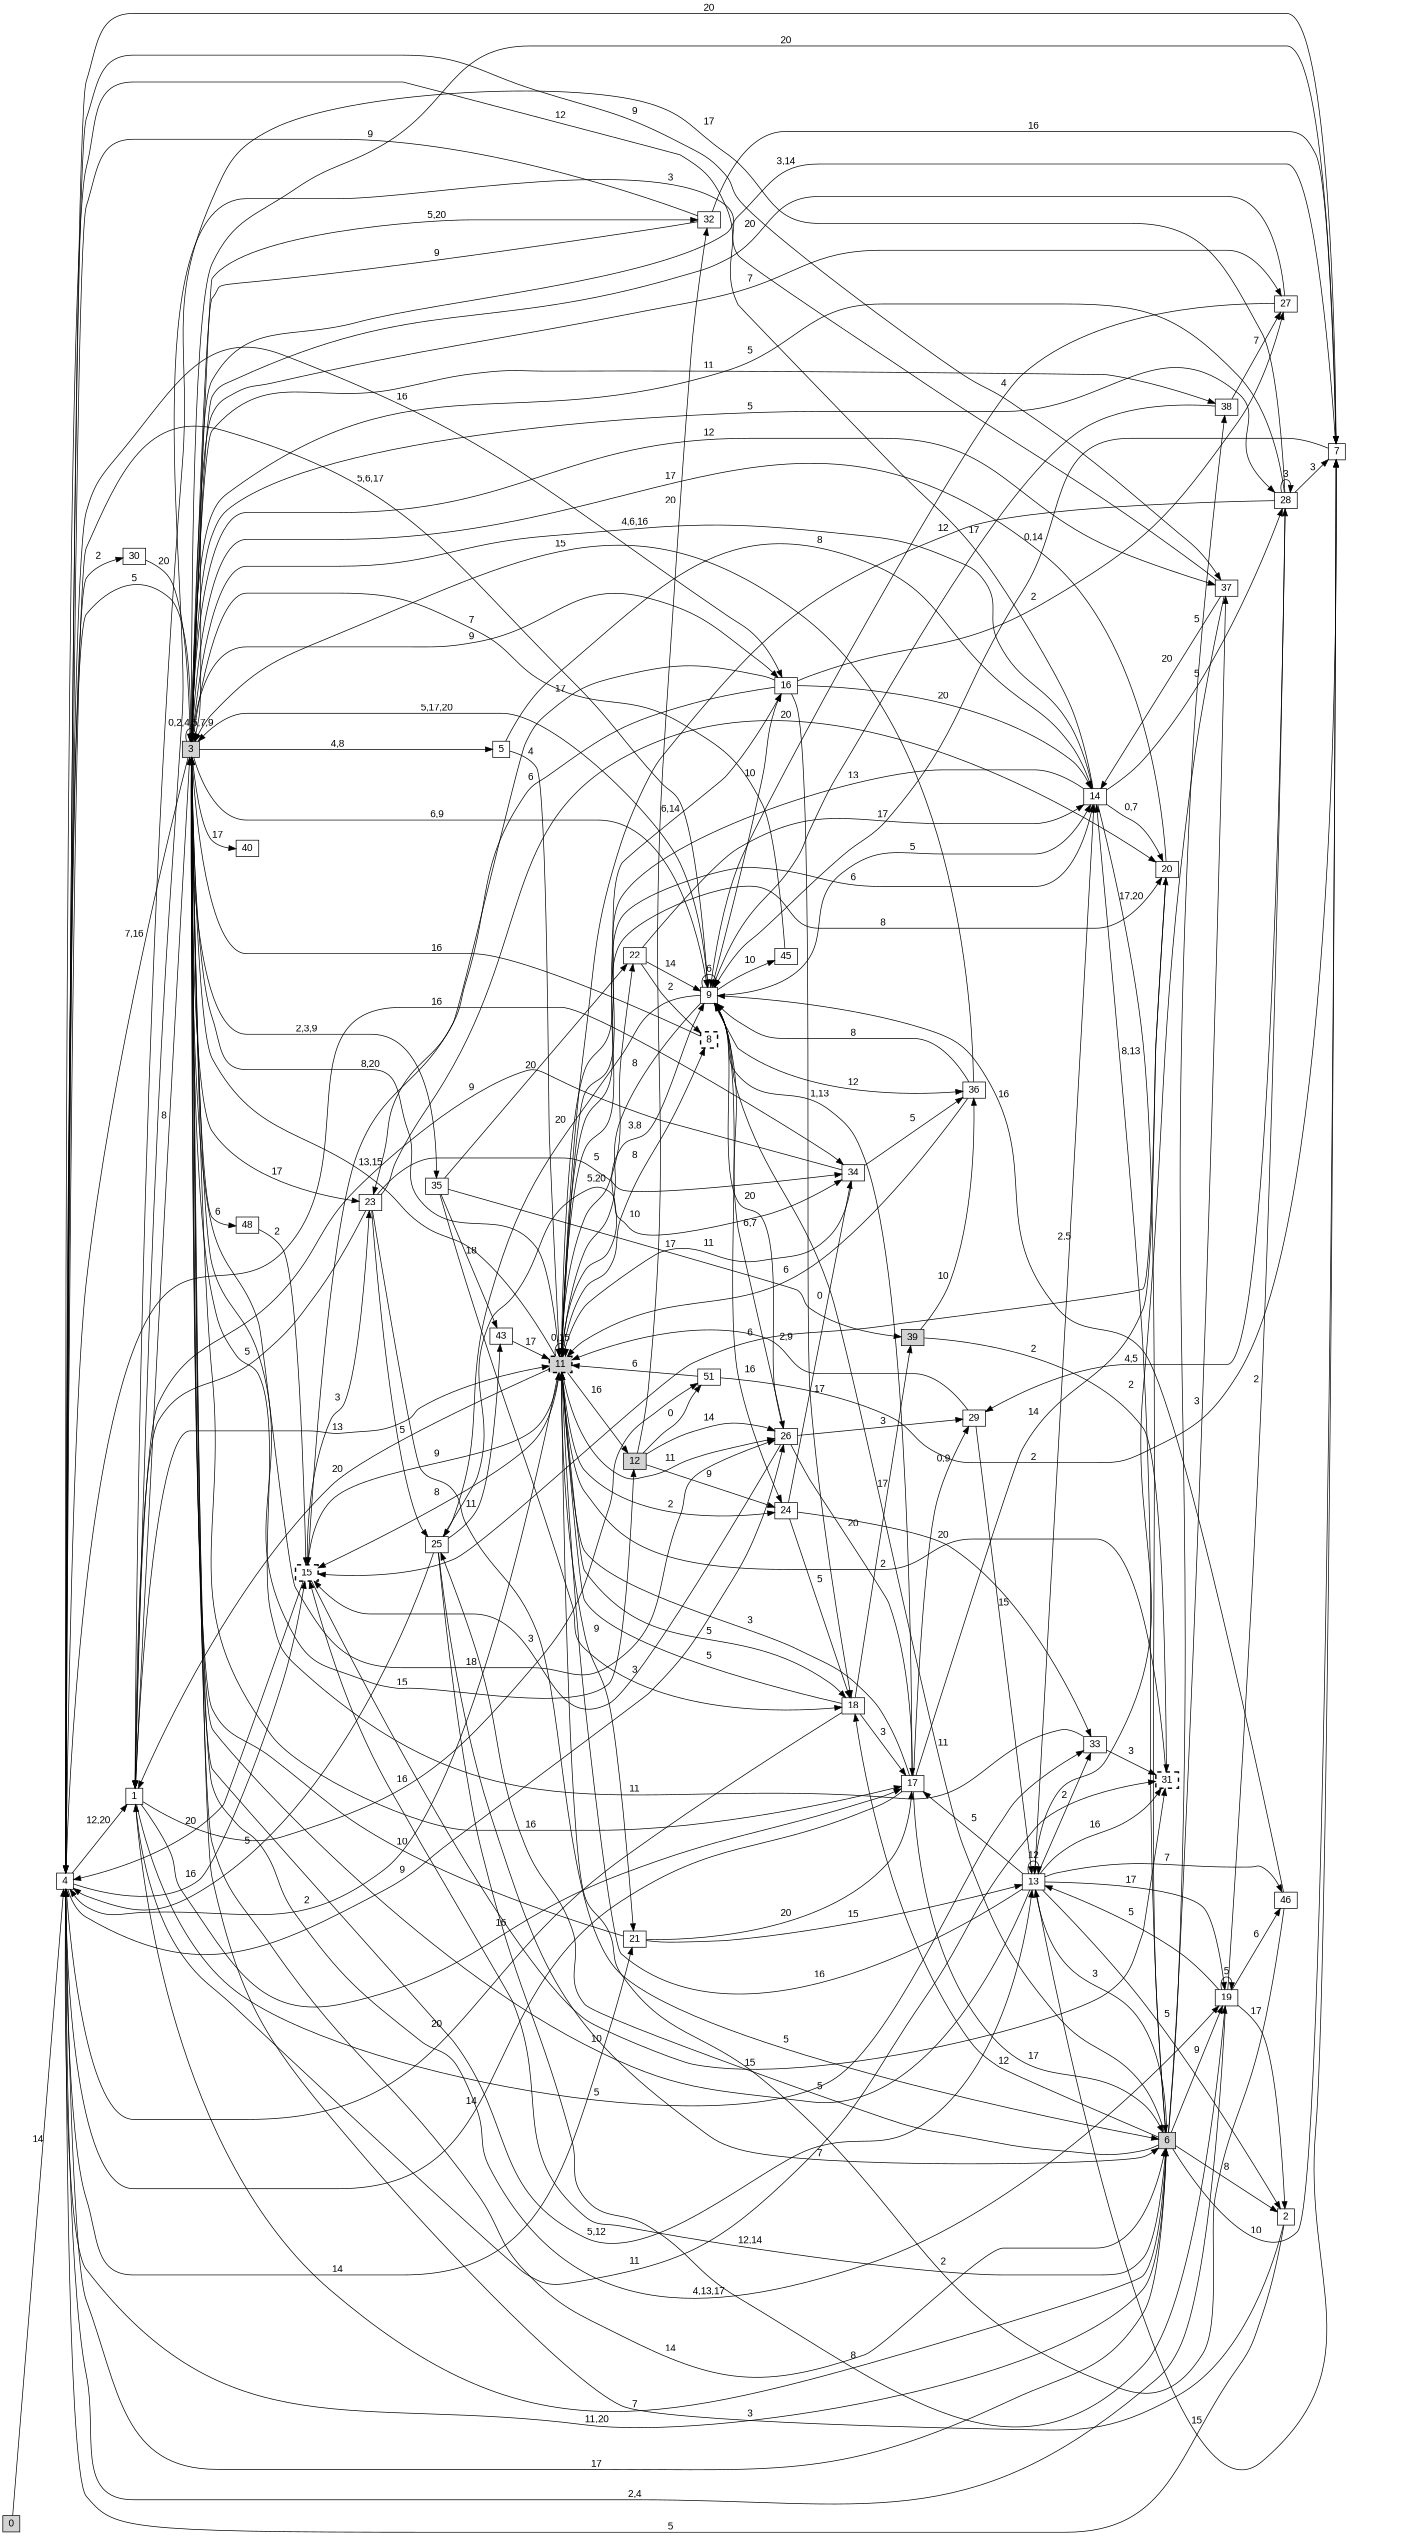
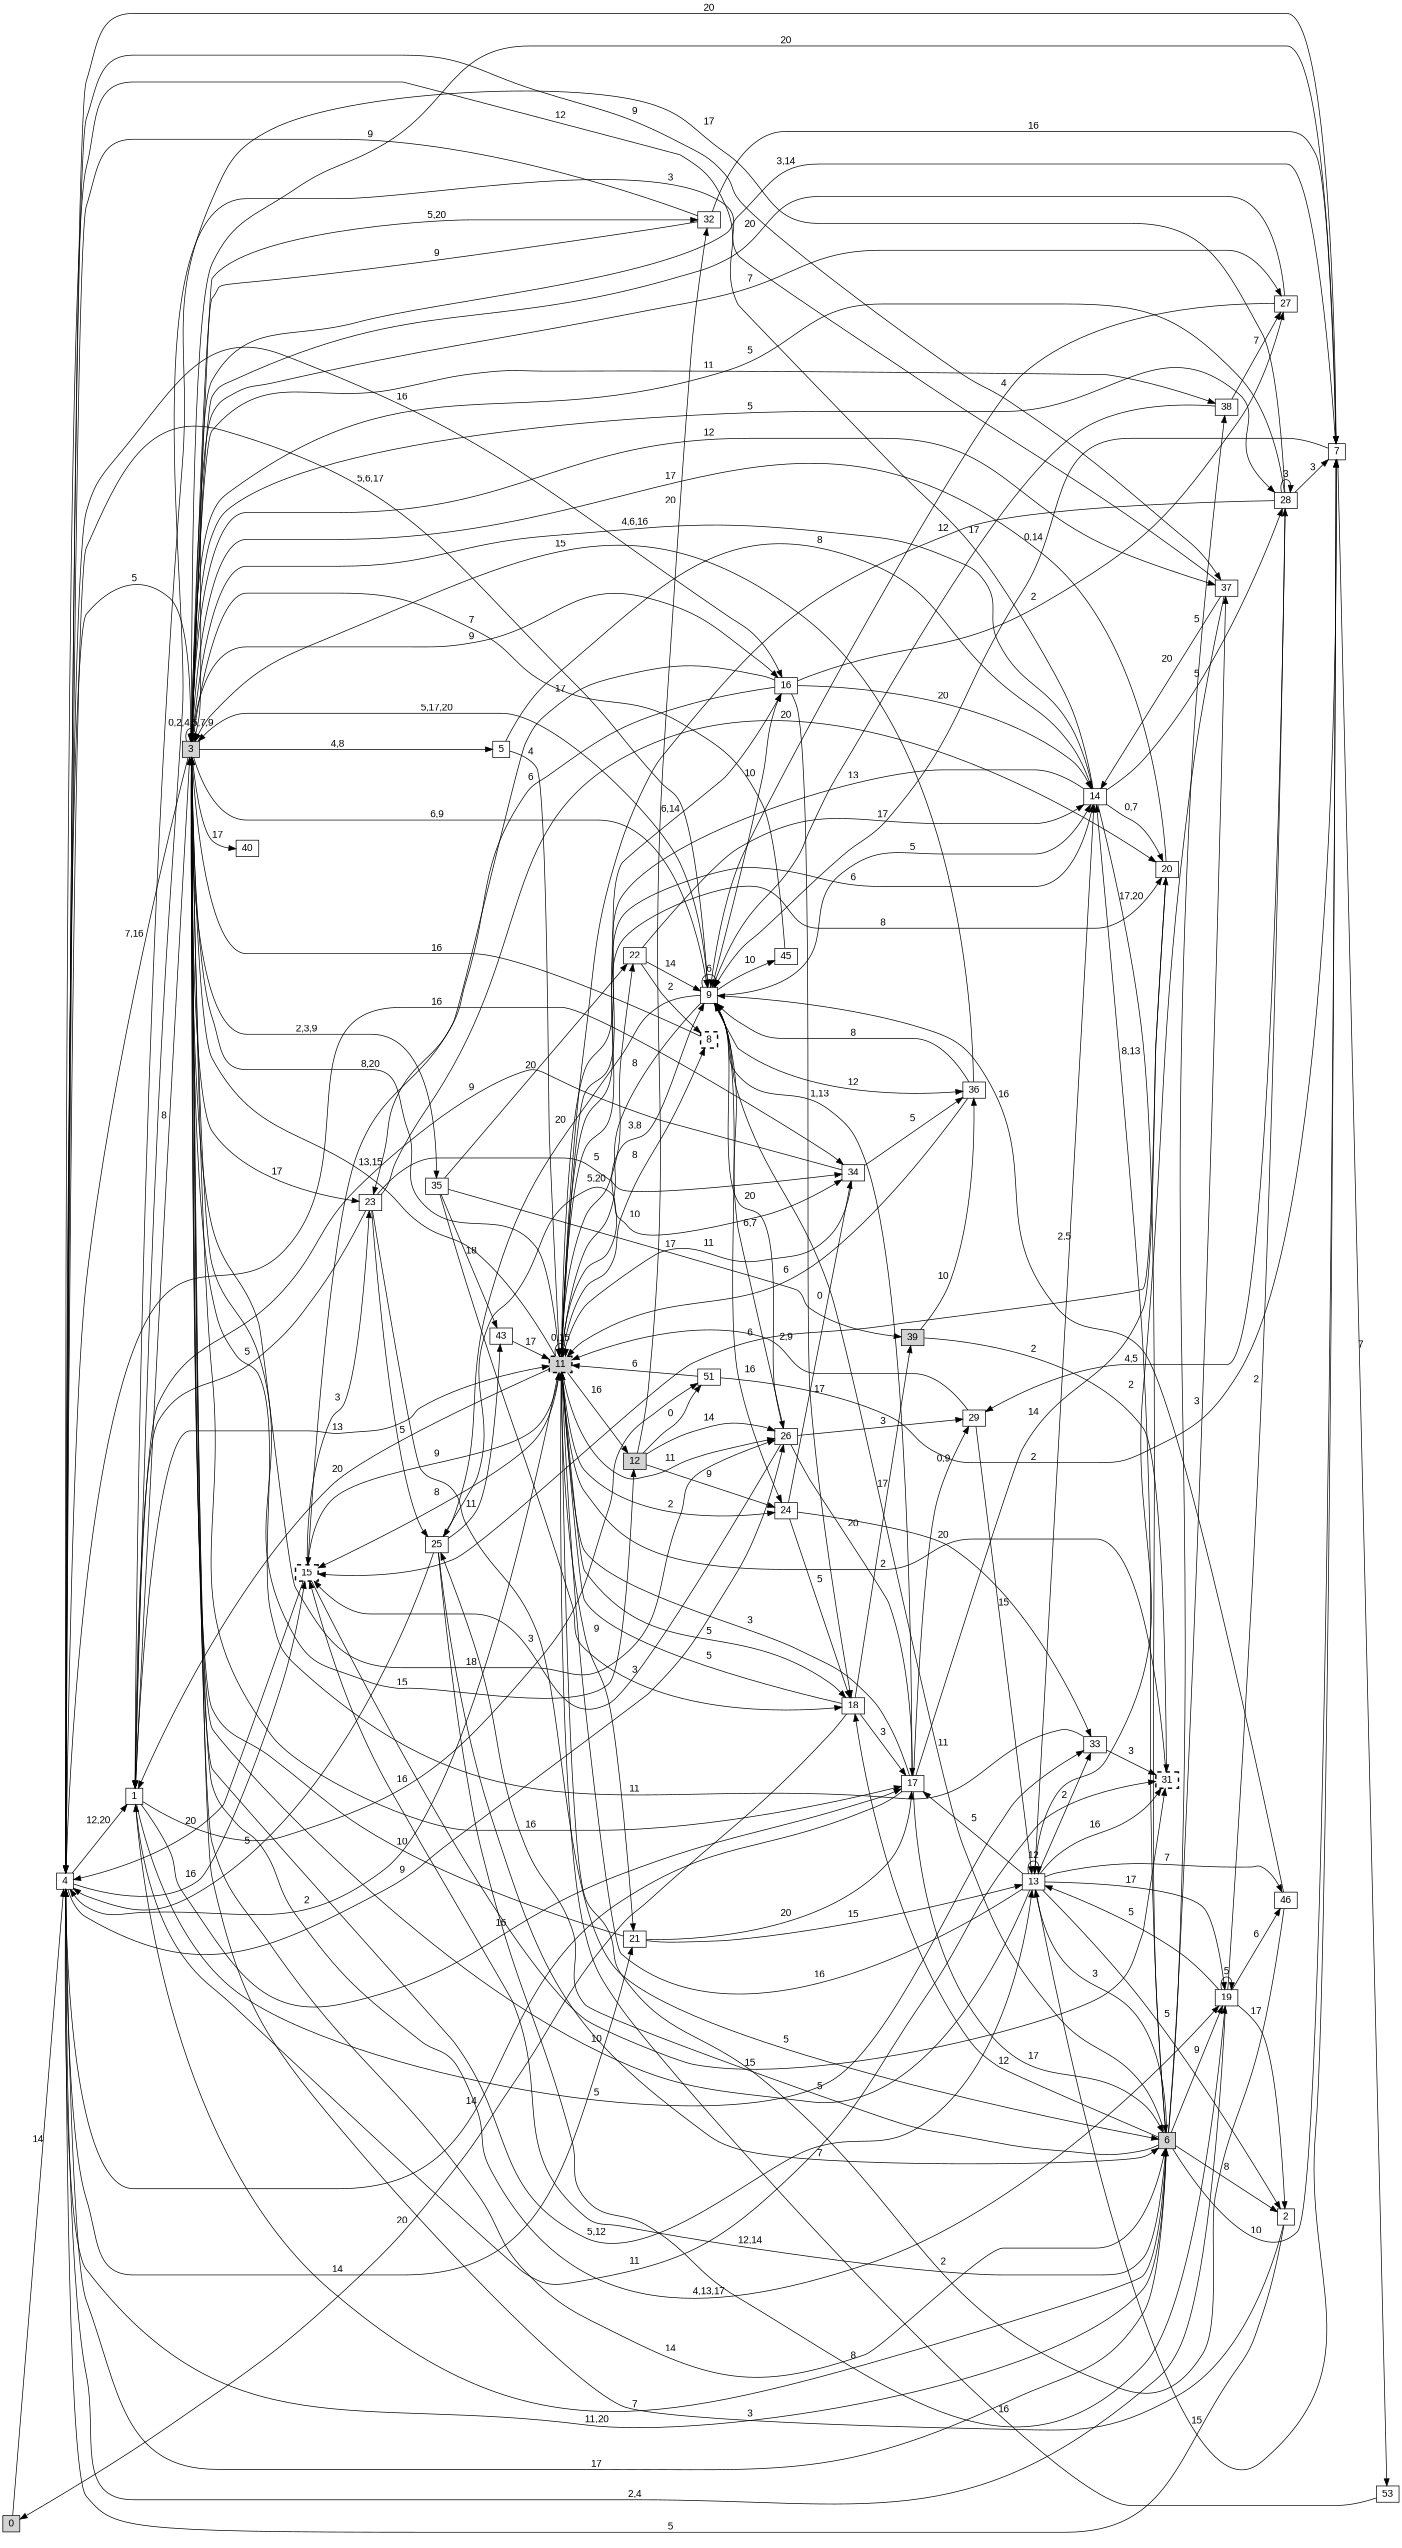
node "30": removed
node "48": removed
edge "18" -> "4": now "18" -> "0"
node "53": added
